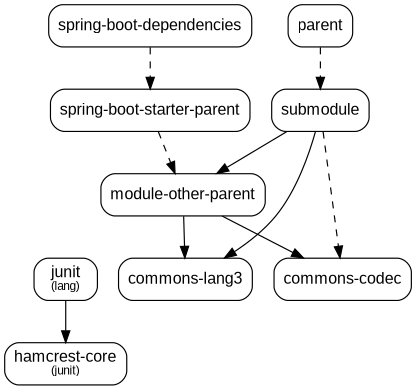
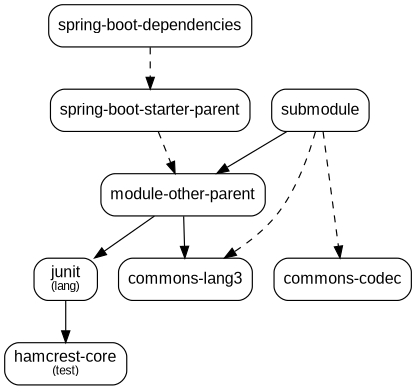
node "parent": removed
edge "submodule" -> "commons-lang3": style solid -> dashed
edge "module-other-parent" -> "commons-codec": now "module-other-parent" -> "junit"
node "hamcrest-core": text "(junit)" -> "(test)"
